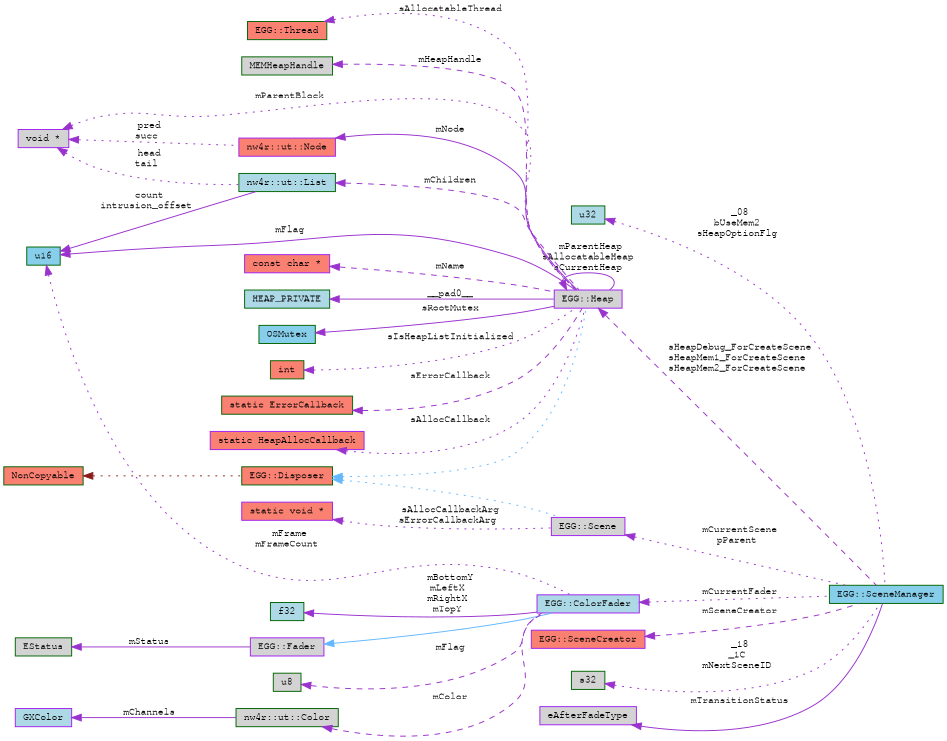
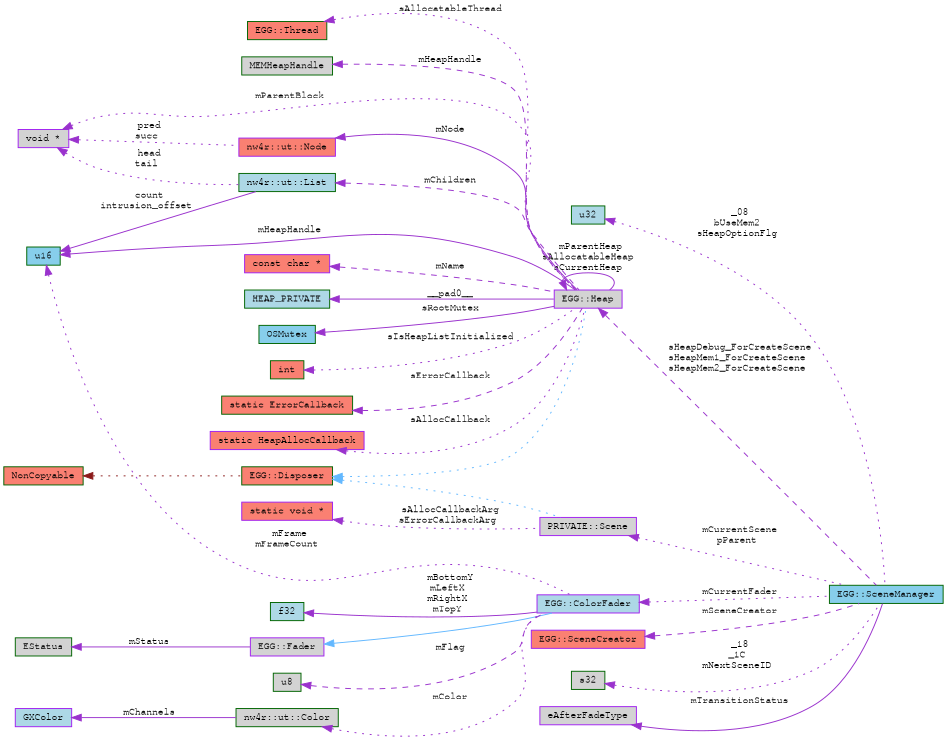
edge "EGG::Heap" -> "u16": label " mFlag" -> " mHeapHandle"
node "EGG::Scene": label "EGG::Scene" -> "PRIVATE::Scene"
edge "EGG::ColorFader" -> "nw4r::ut::Color": style dashed -> dotted
